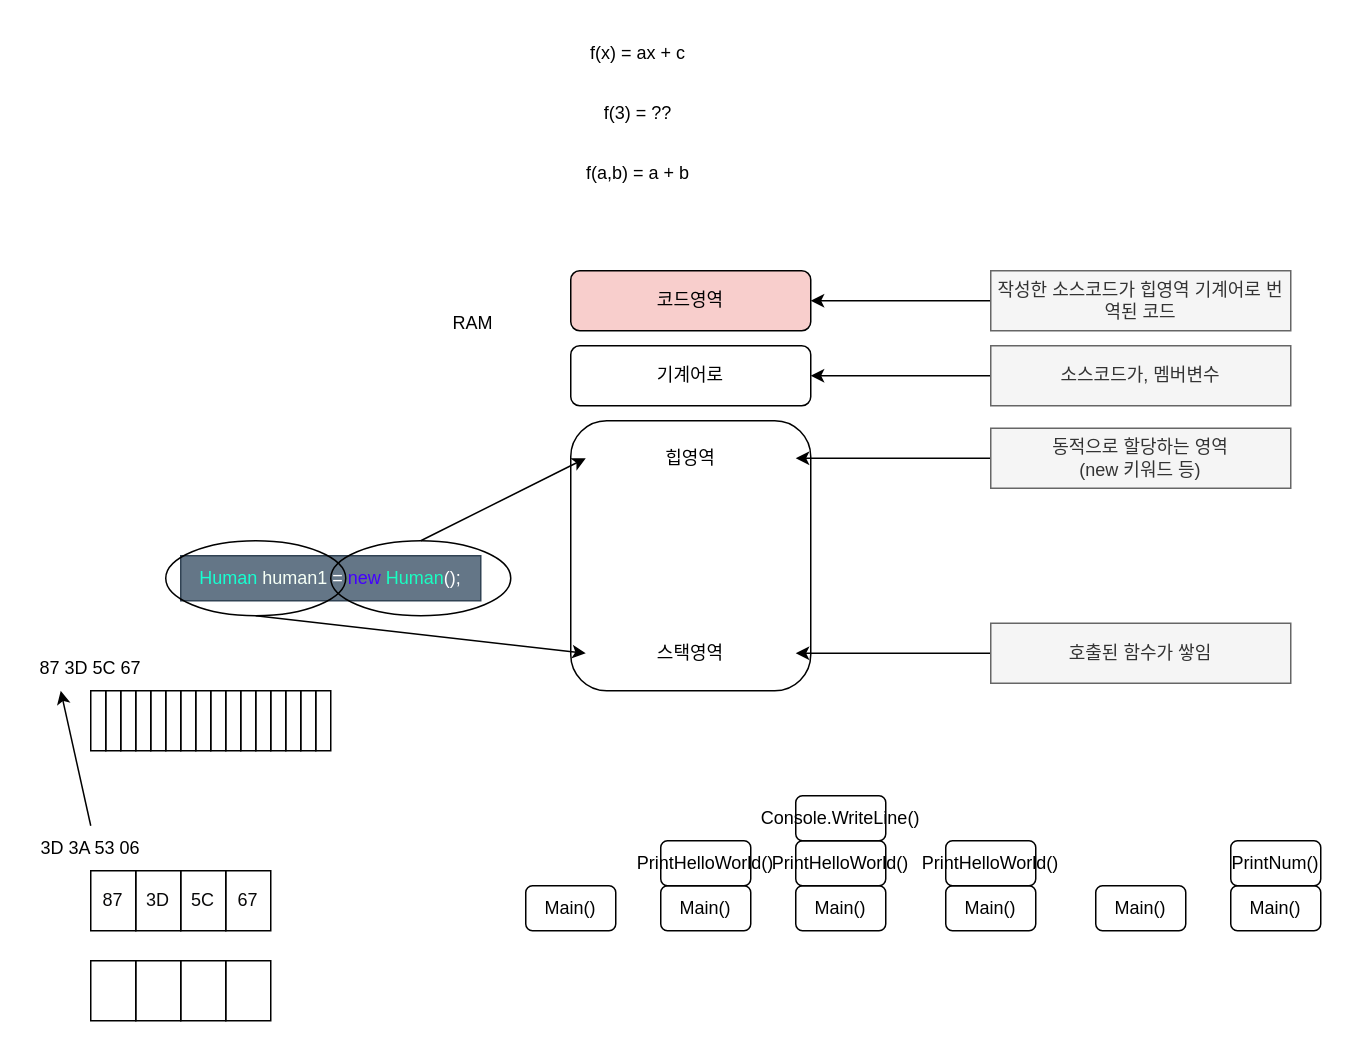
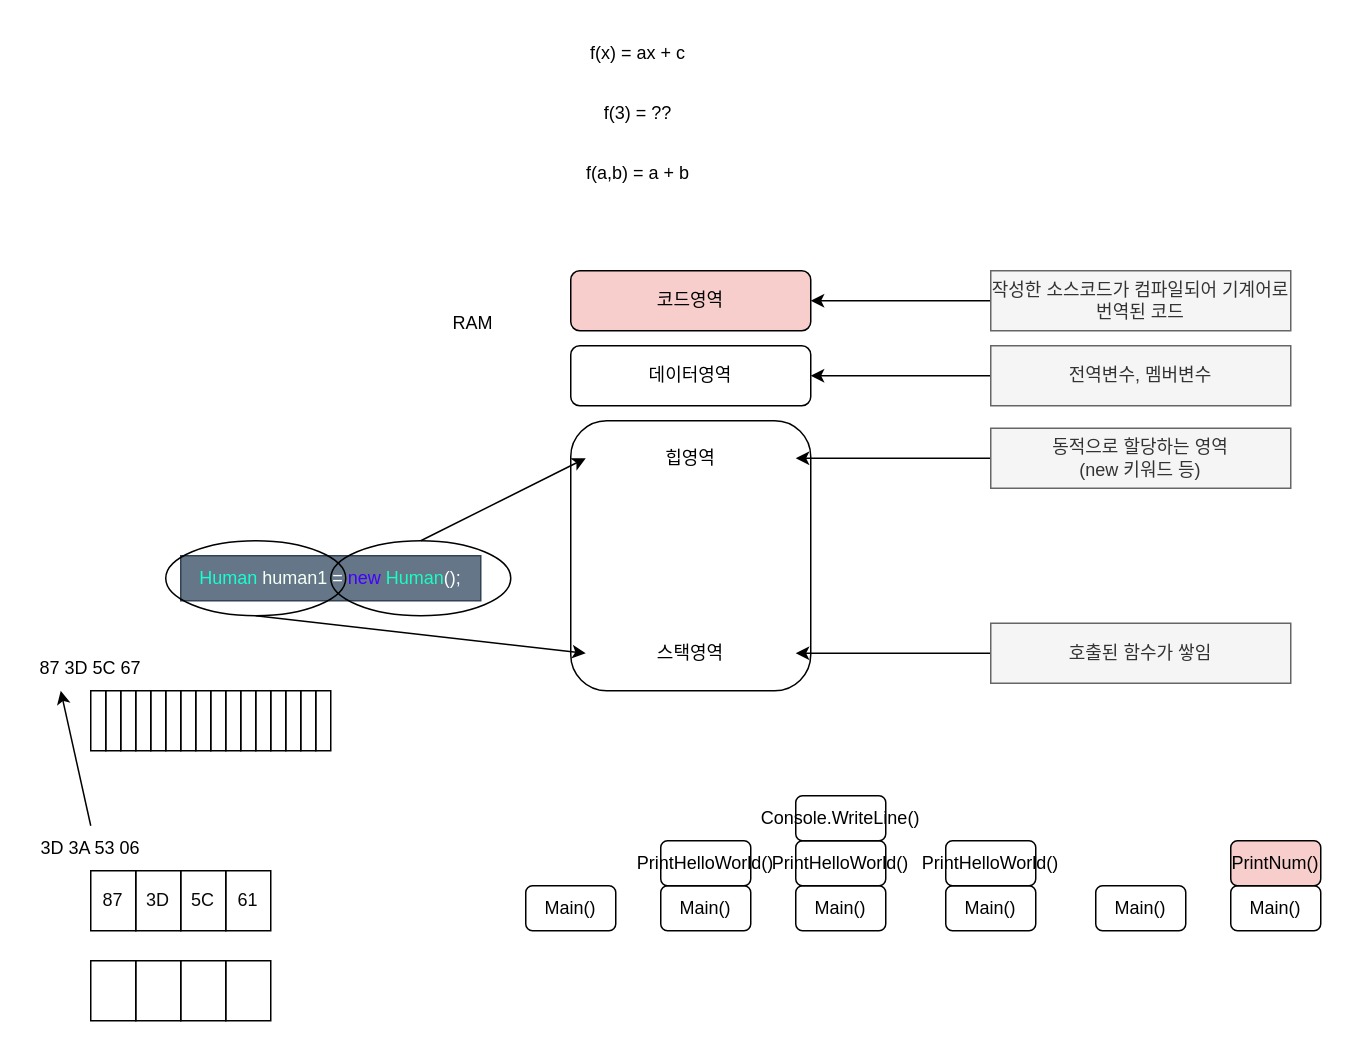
node "작성한 소스코드가 힙영역 기계어로 번역된 코드": label "작성한 소스코드가 힙영역 기계어로 번역된 코드" -> "작성한 소스코드가 컴파일되어 기계어로 번역된 코드"
node "기계어로": label "기계어로" -> "데이터영역"
node "소스코드가, 멤버변수": label "소스코드가, 멤버변수" -> "전역변수, 멤버변수"
node "PrintNum()": fillcolor #ffffff -> #f8cecc
node "67": label "67" -> "61"
